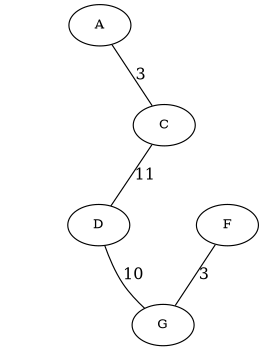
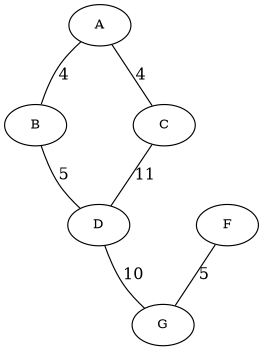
edge "A" -- "C": label "3" -> "4"
node "B": added
edge "F" -- "G": label "3" -> "5"
